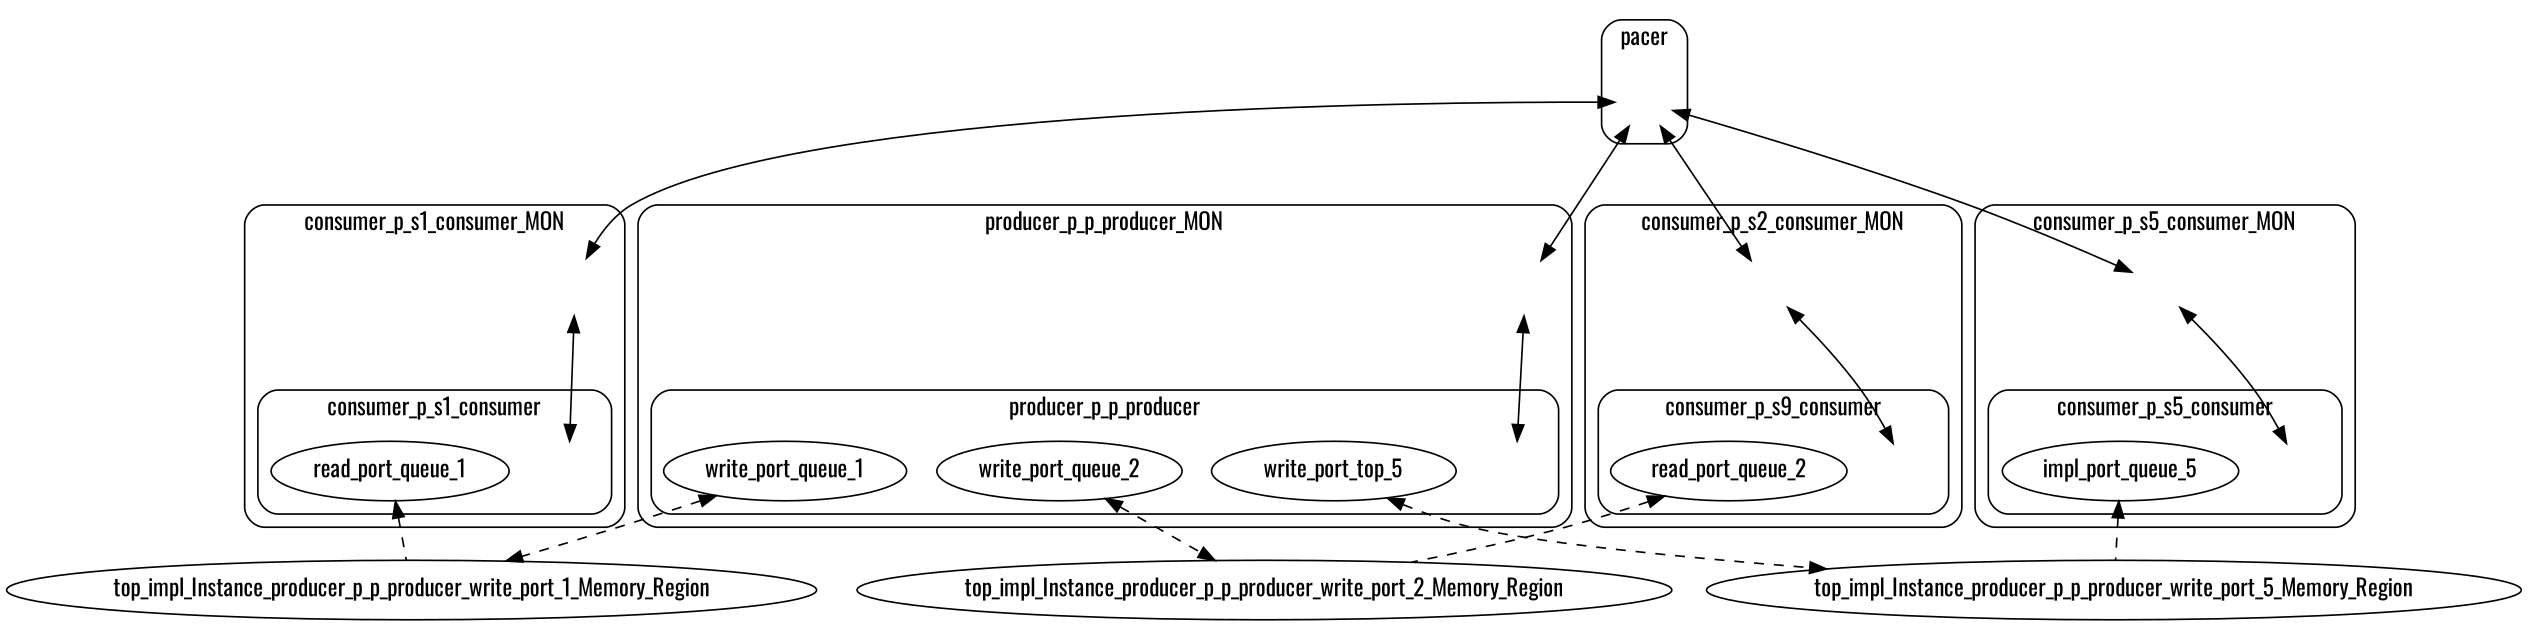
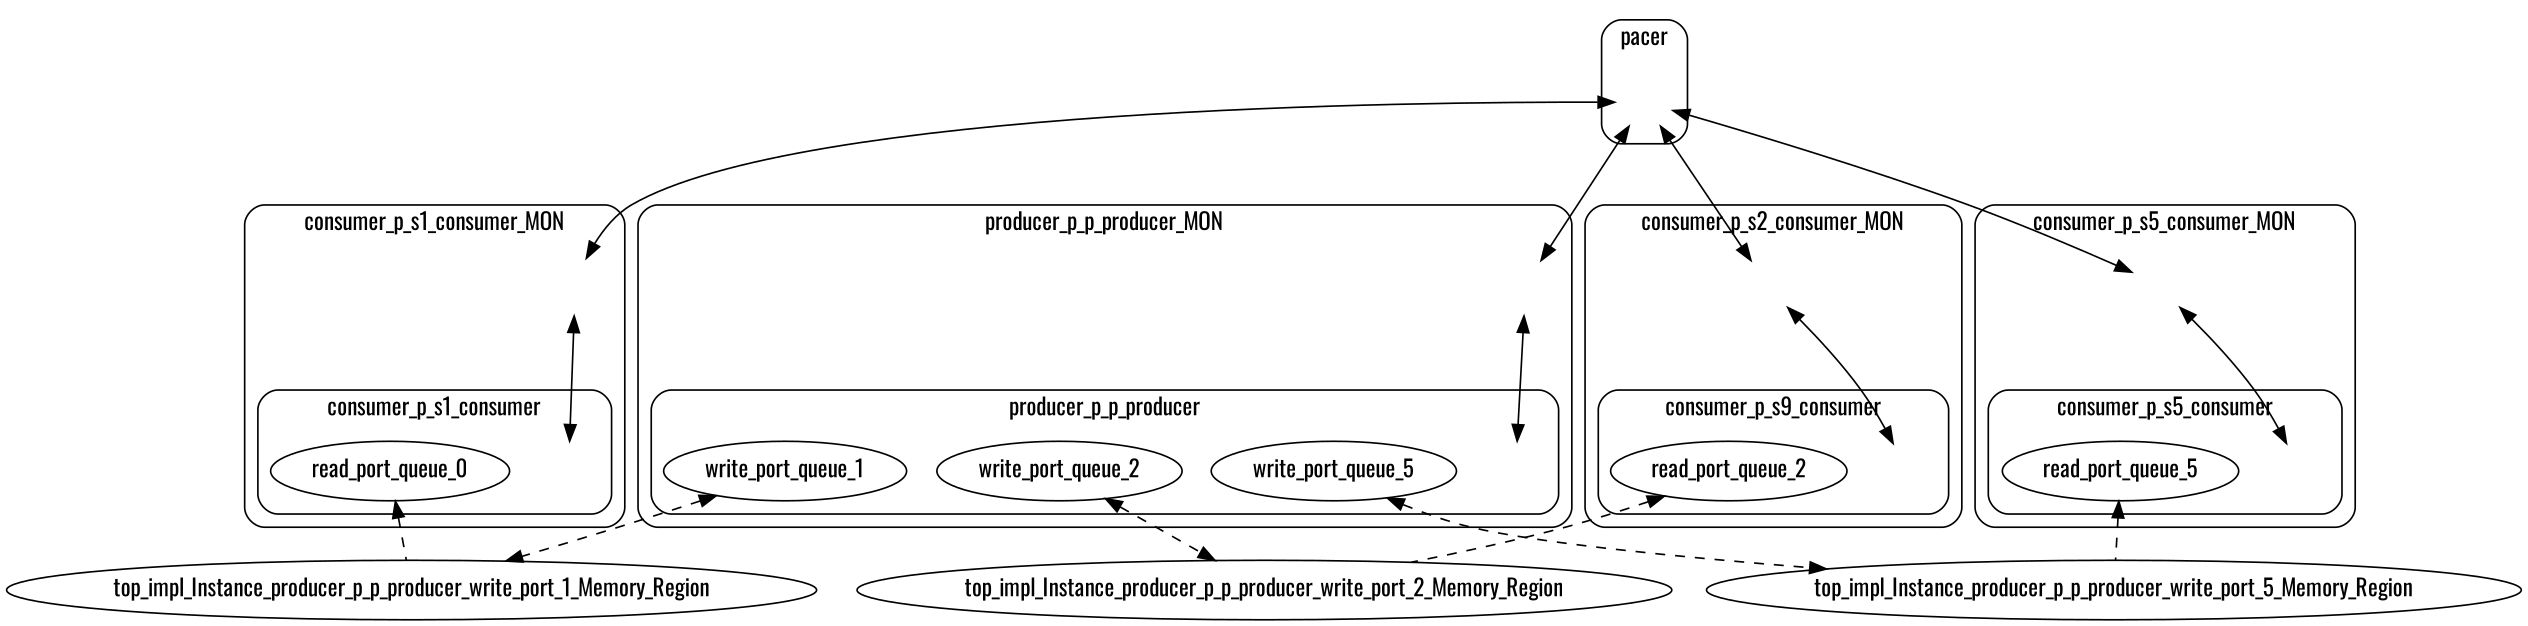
node "read_port_queue_1": label "read_port_queue_1" -> "read_port_queue_0"
node "write_port_top_5": label "write_port_top_5" -> "write_port_queue_5"
node "impl_port_queue_5": label "impl_port_queue_5" -> "read_port_queue_5"
